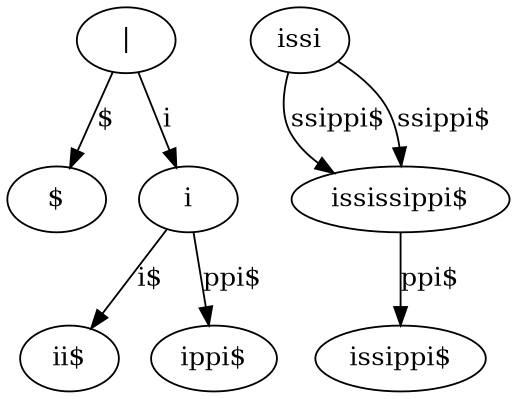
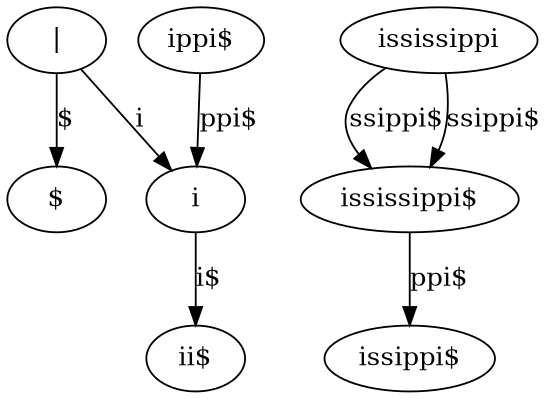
node "issi": label "issi" -> "ississippi"
edge "i" -> "ippi$": reversed
